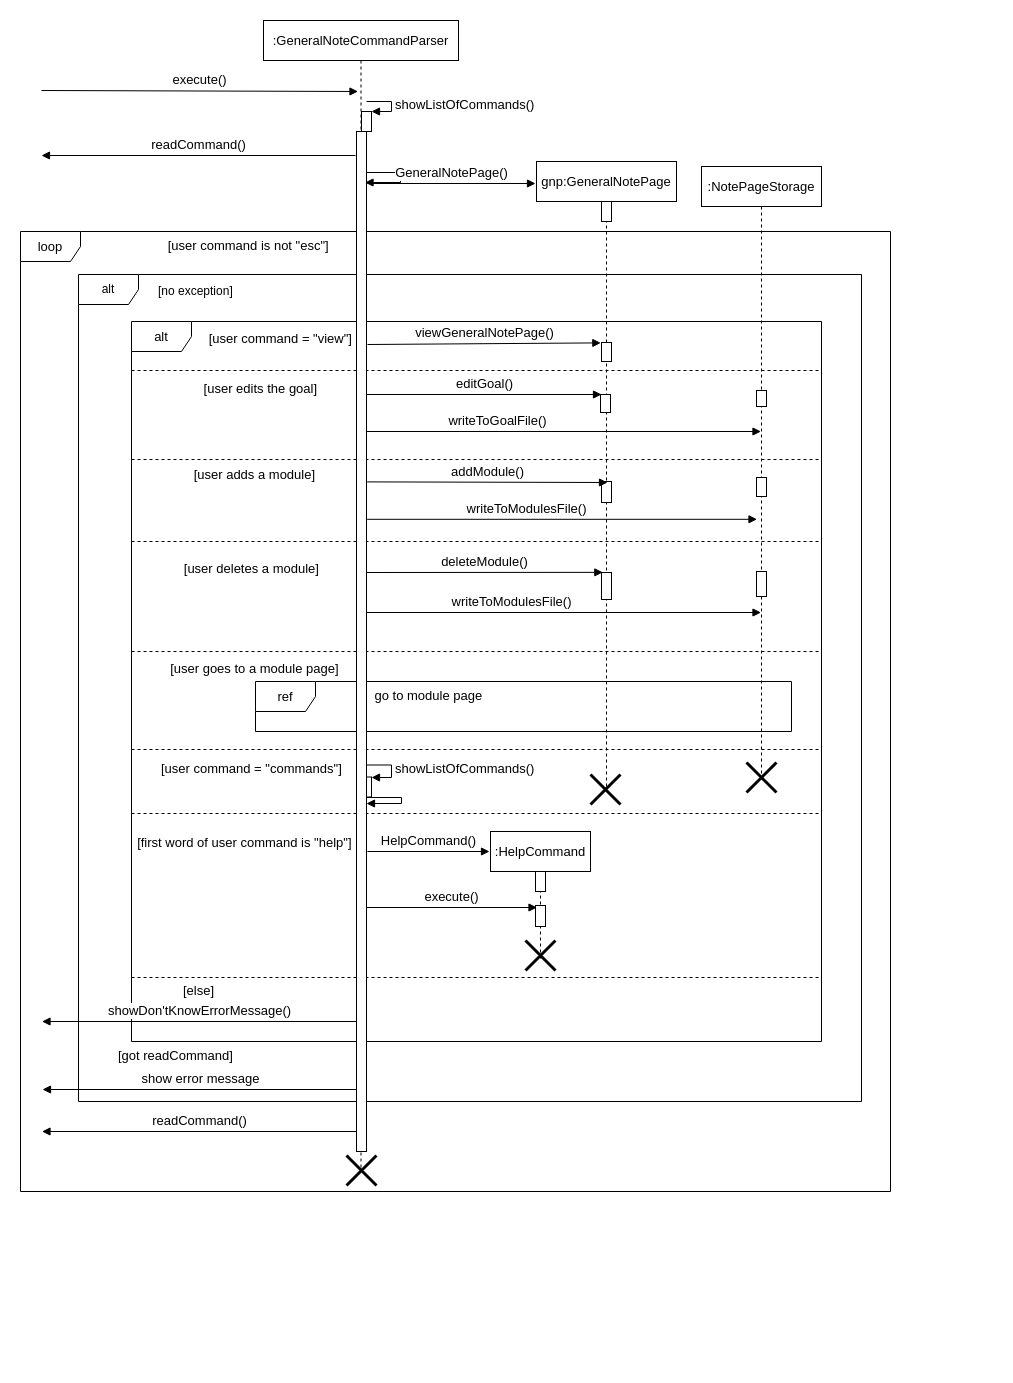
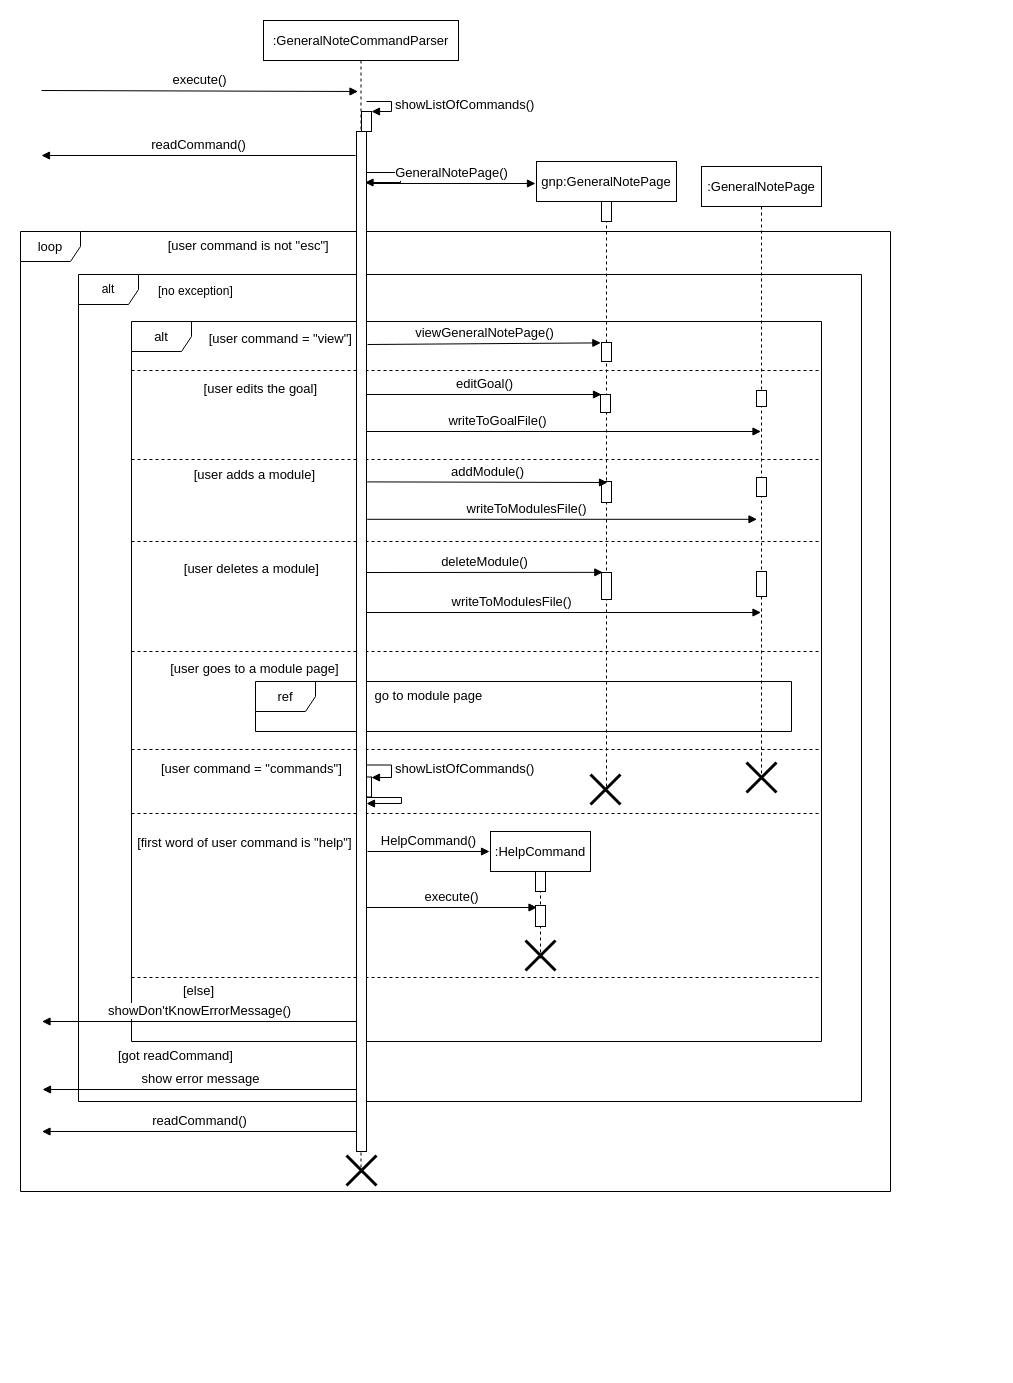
node ":NotePageStorage": label ":NotePageStorage" -> ":GeneralNotePage"
